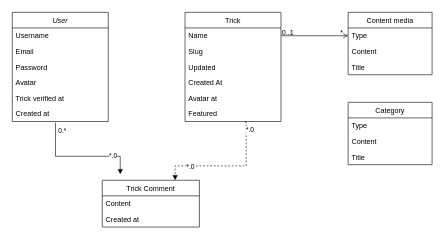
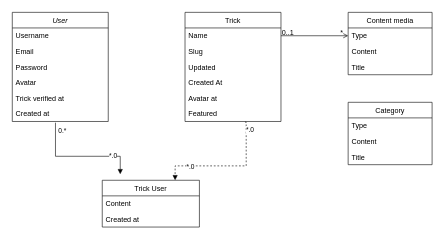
node "Trick Comment": label "Trick Comment" -> "Trick User"
